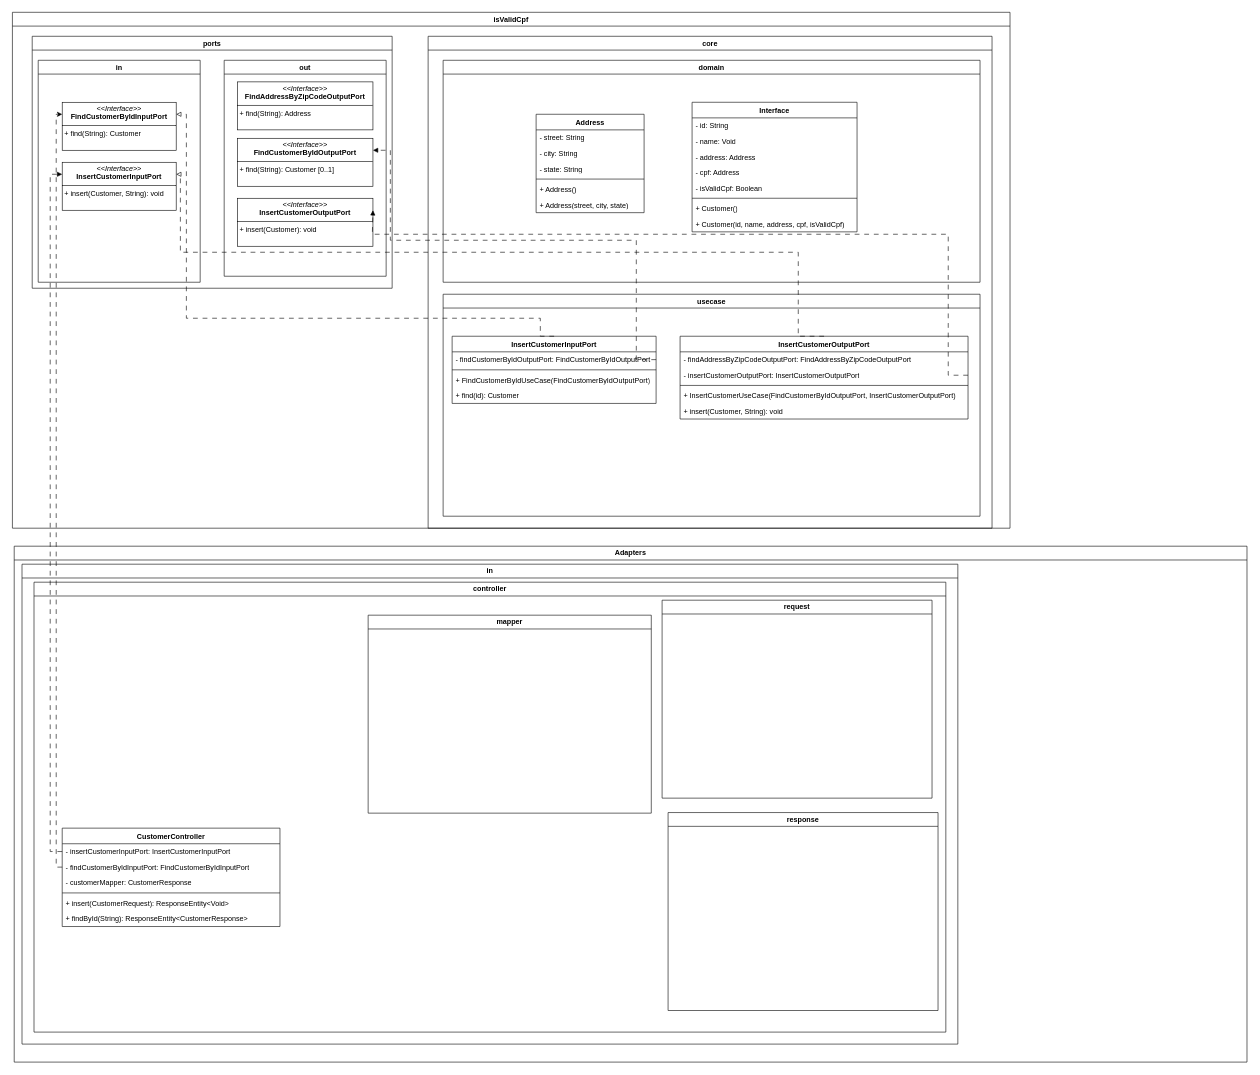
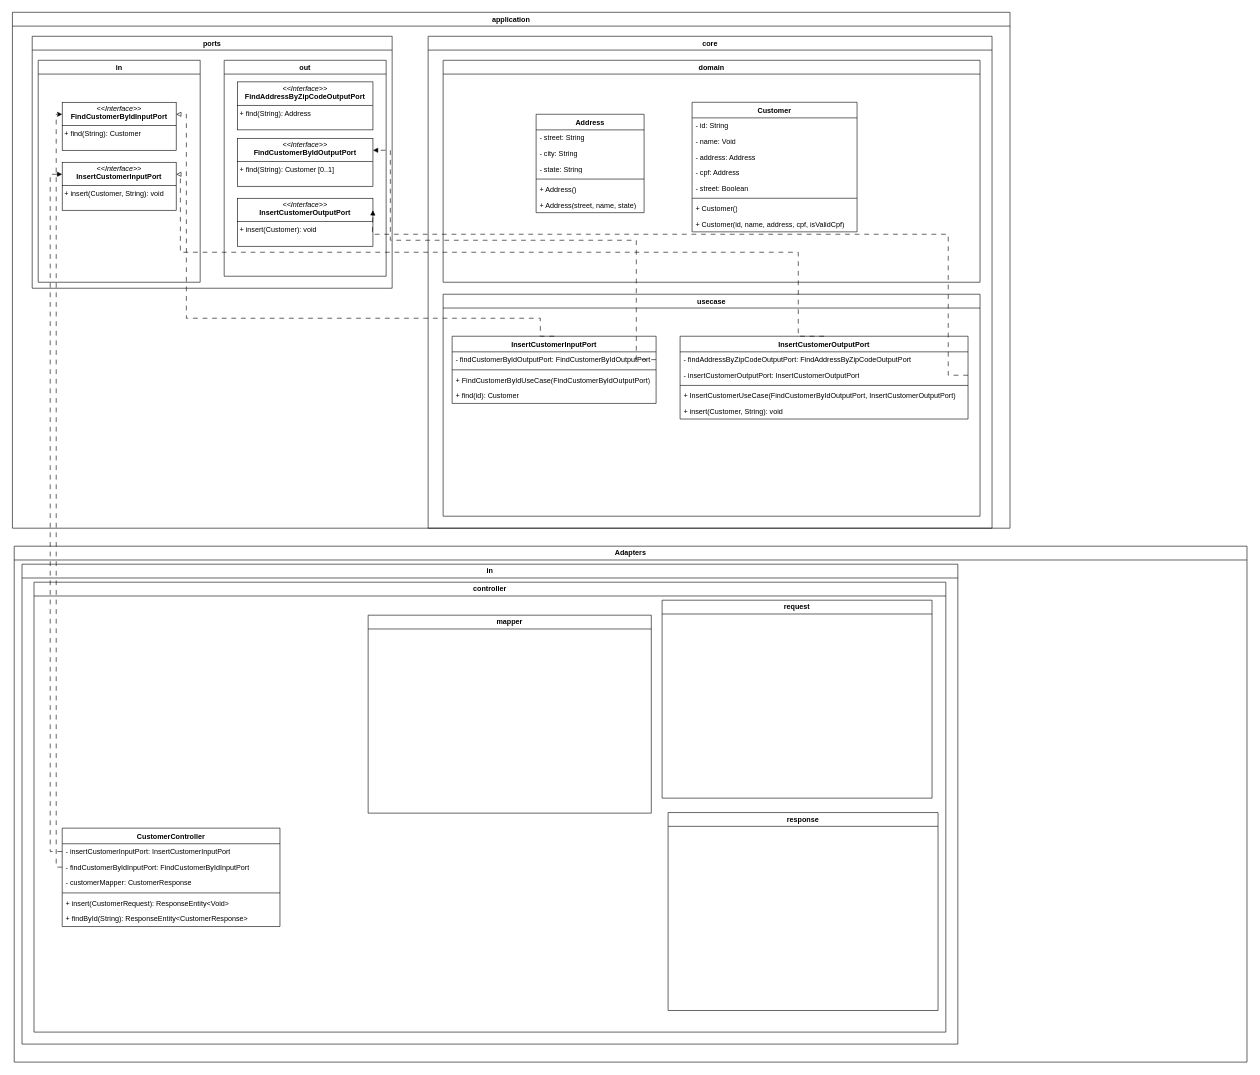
node "isValidCpf": label "isValidCpf" -> "application"
node "Interface": label "Interface" -> "Customer"
node "- isValidCpf: Boolean": label "- isValidCpf: Boolean" -> "- street: Boolean"
node "+ Address(street, city, state)": label "+ Address(street, city, state)" -> "+ Address(street, name, state)"
